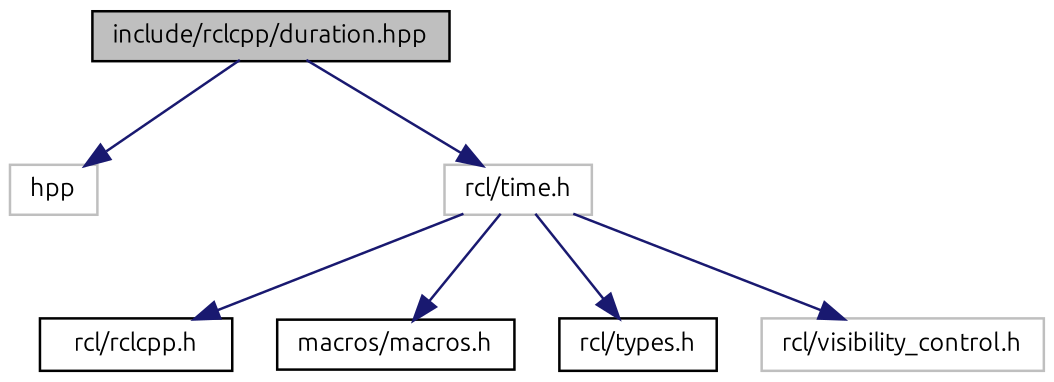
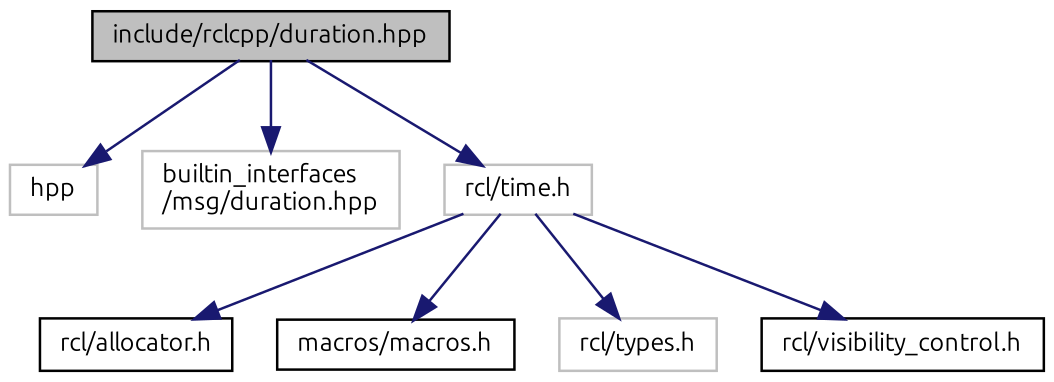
node "builtin_interfaces /msg/duration.hpp": added
node "rcl/rclcpp.h": label "rcl/rclcpp.h" -> "rcl/allocator.h"
node "rcl/types.h": color black -> grey75
node "rcl/visibility_control.h": color grey75 -> black
